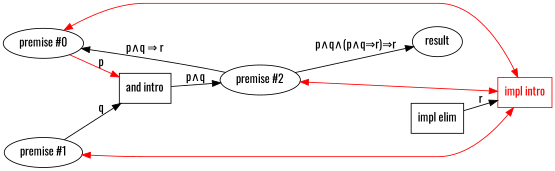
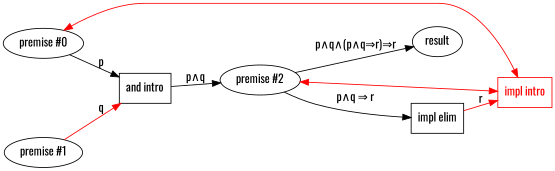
edge "premise #2" -> "premise #0": now "premise #2" -> "impl elim"
edge "premise #0" -> "and intro": color red -> black
edge "impl elim" -> "impl intro": color black -> red
edge "premise #1" -> "and intro": color black -> red
edge "impl intro" -- "premise #1": removed
